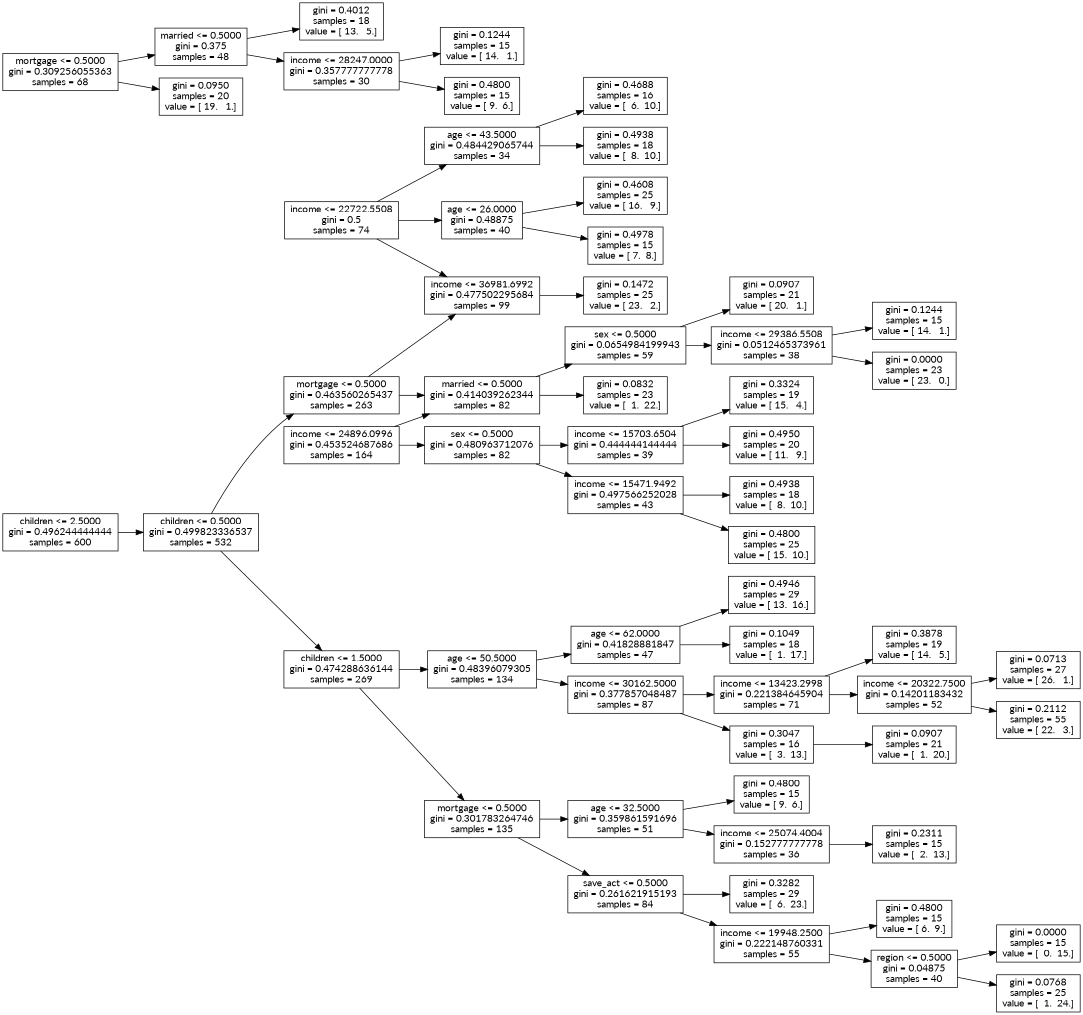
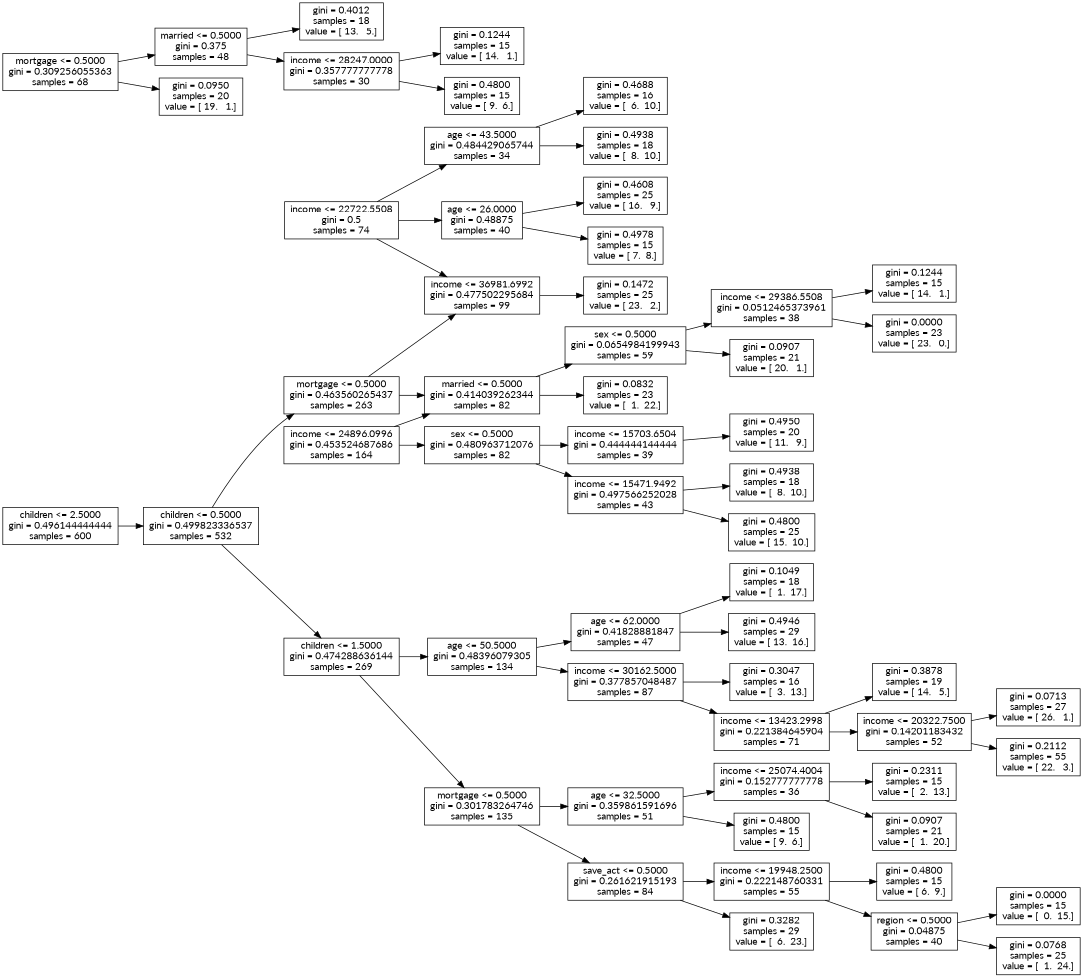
node "gini = 0.3324 samples = 19 value = [ 15.   4.]": removed
node "children <= 2.5000 gini = 0.496244444444 samples = 600": label "children <= 2.5000 gini = 0.496244444444 samples = 600" -> "children <= 2.5000 gini = 0.496144444444 samples = 600"
edge "gini = 0.3047 samples = 16 value = [  3.  13.]" -> "gini = 0.0907 samples = 21 value = [  1.  20.]": now "income <= 25074.4004 gini = 0.152777777778 samples = 36" -> "gini = 0.0907 samples = 21 value = [  1.  20.]"
